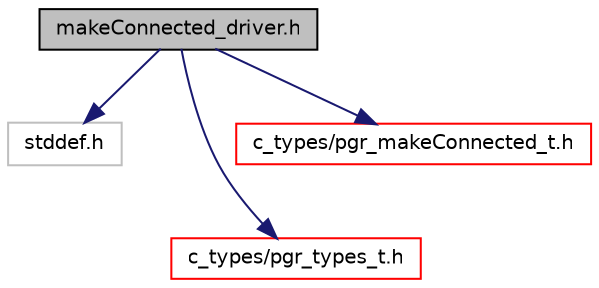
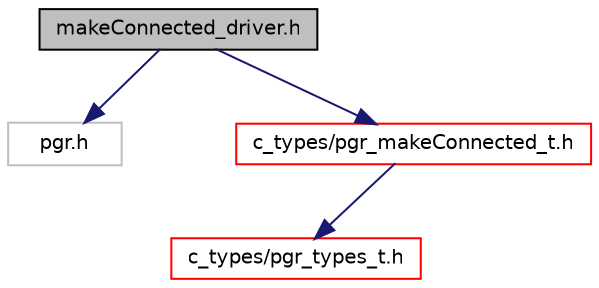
edge "makeConnected_driver.h" -> "c_types/pgr_types_t.h": now "c_types/pgr_makeConnected_t.h" -> "c_types/pgr_types_t.h"
node "stddef.h": label "stddef.h" -> "pgr.h"
